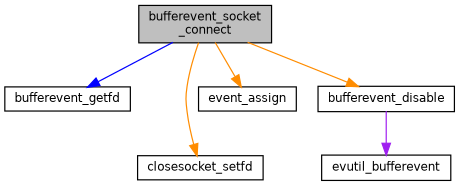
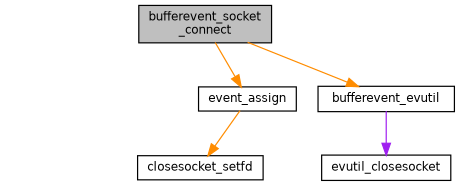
edge "bufferevent_socket _connect" -> "closesocket_setfd": now "event_assign" -> "closesocket_setfd"
node "bufferevent_getfd": removed
node "bufferevent_disable": label "bufferevent_disable" -> "bufferevent_evutil"
node "evutil_bufferevent": label "evutil_bufferevent" -> "evutil_closesocket"
